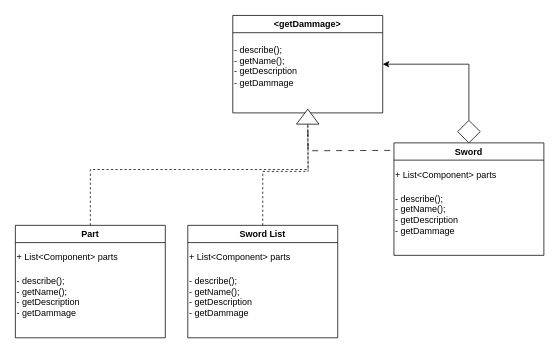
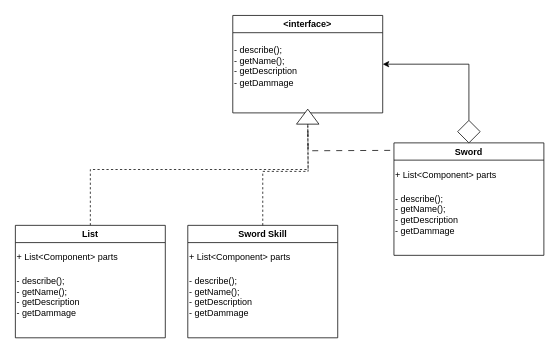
node "<getDammage>": label "<getDammage>" -> "<interface>"
node "Part": label "Part" -> "List"
node "Sword List": label "Sword List" -> "Sword Skill"
